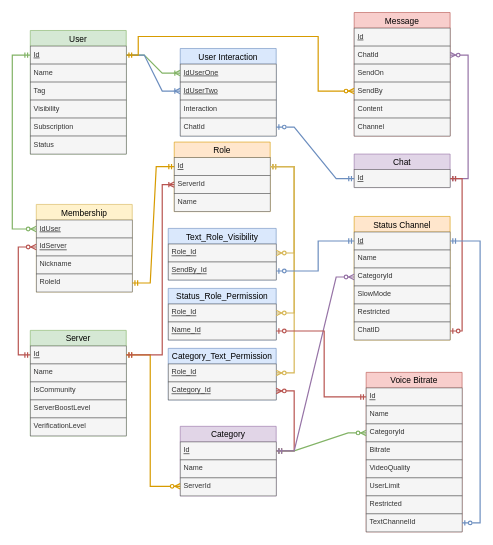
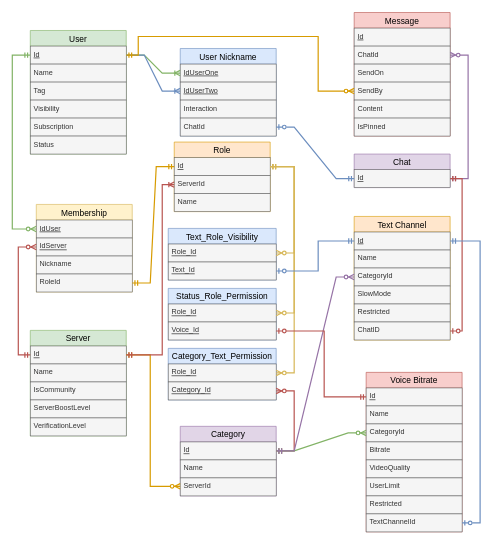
node "User Interaction": label "User Interaction" -> "User Nickname"
node "Channel": label "Channel" -> "IsPinned"
node "Status Channel": label "Status Channel" -> "Text Channel"
node "SendBy_Id": label "SendBy_Id" -> "Text_Id"
node "Name_Id": label "Name_Id" -> "Voice_Id"
